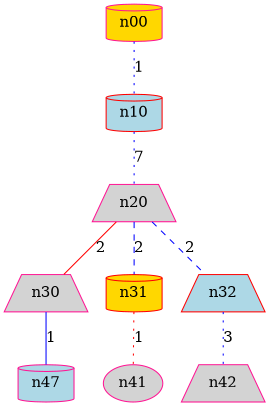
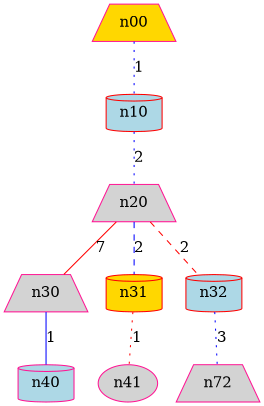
node "n00": shape cylinder -> trapezium
edge "n10" -- "n20": label "7" -> "2"
edge "n20" -- "n30": label "2" -> "7"
edge "n20" -- "n32": color blue -> red
node "n32": shape trapezium -> cylinder
node "n47": label "n47" -> "n40"
node "n42": label "n42" -> "n72"
